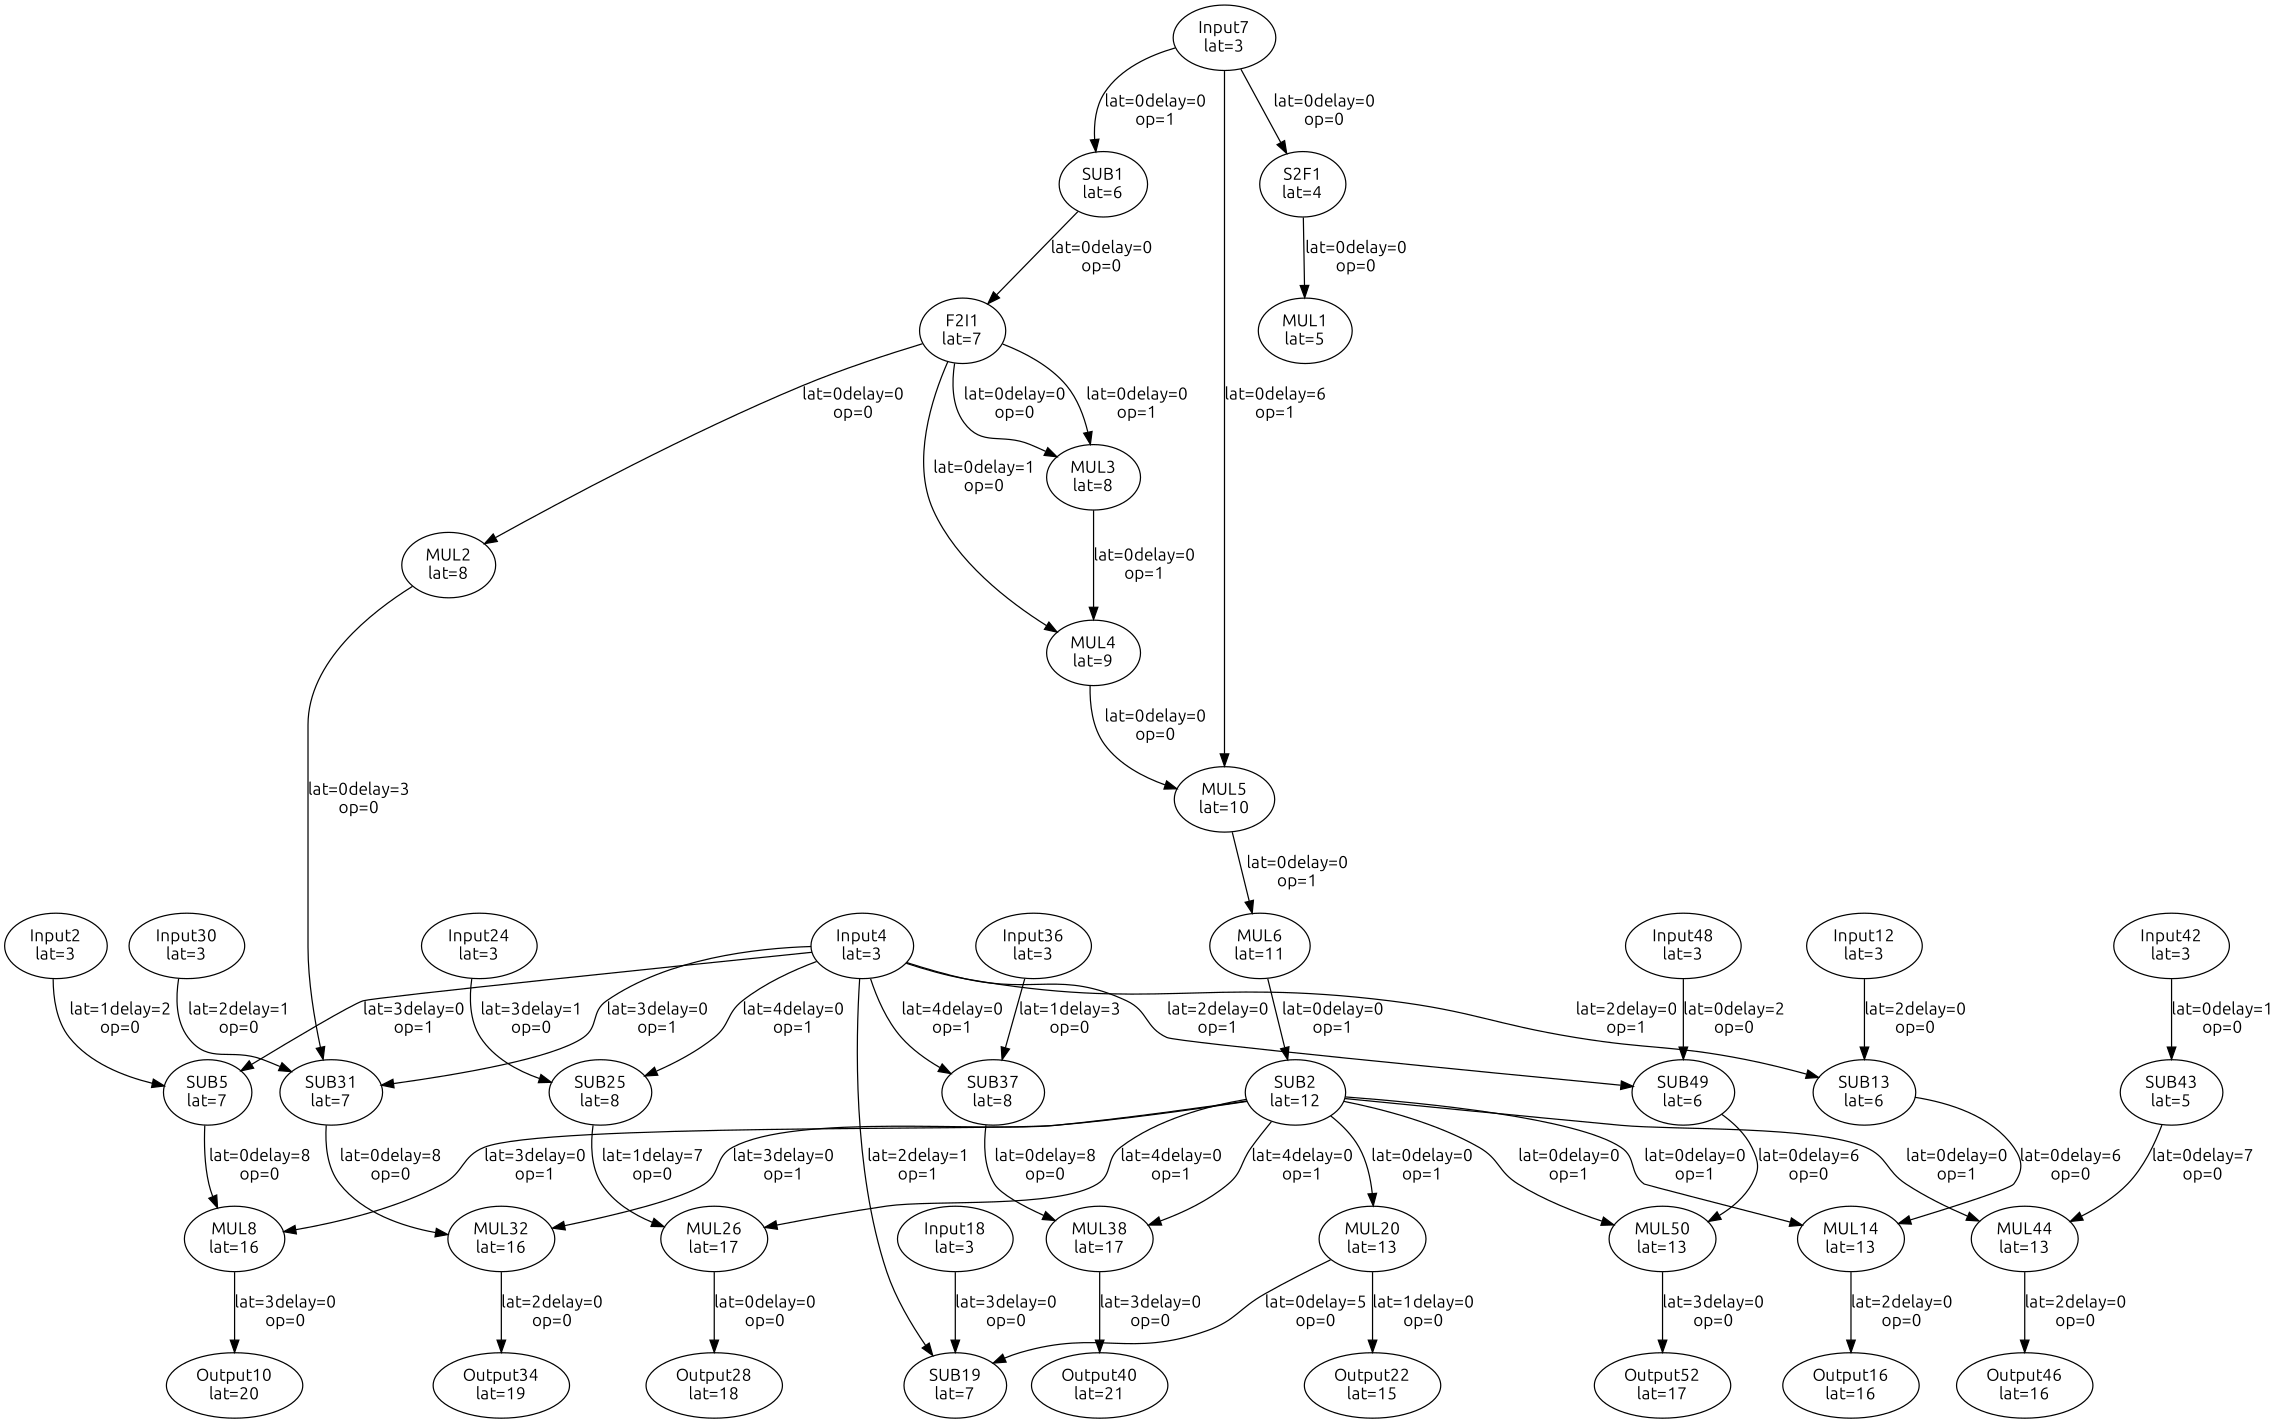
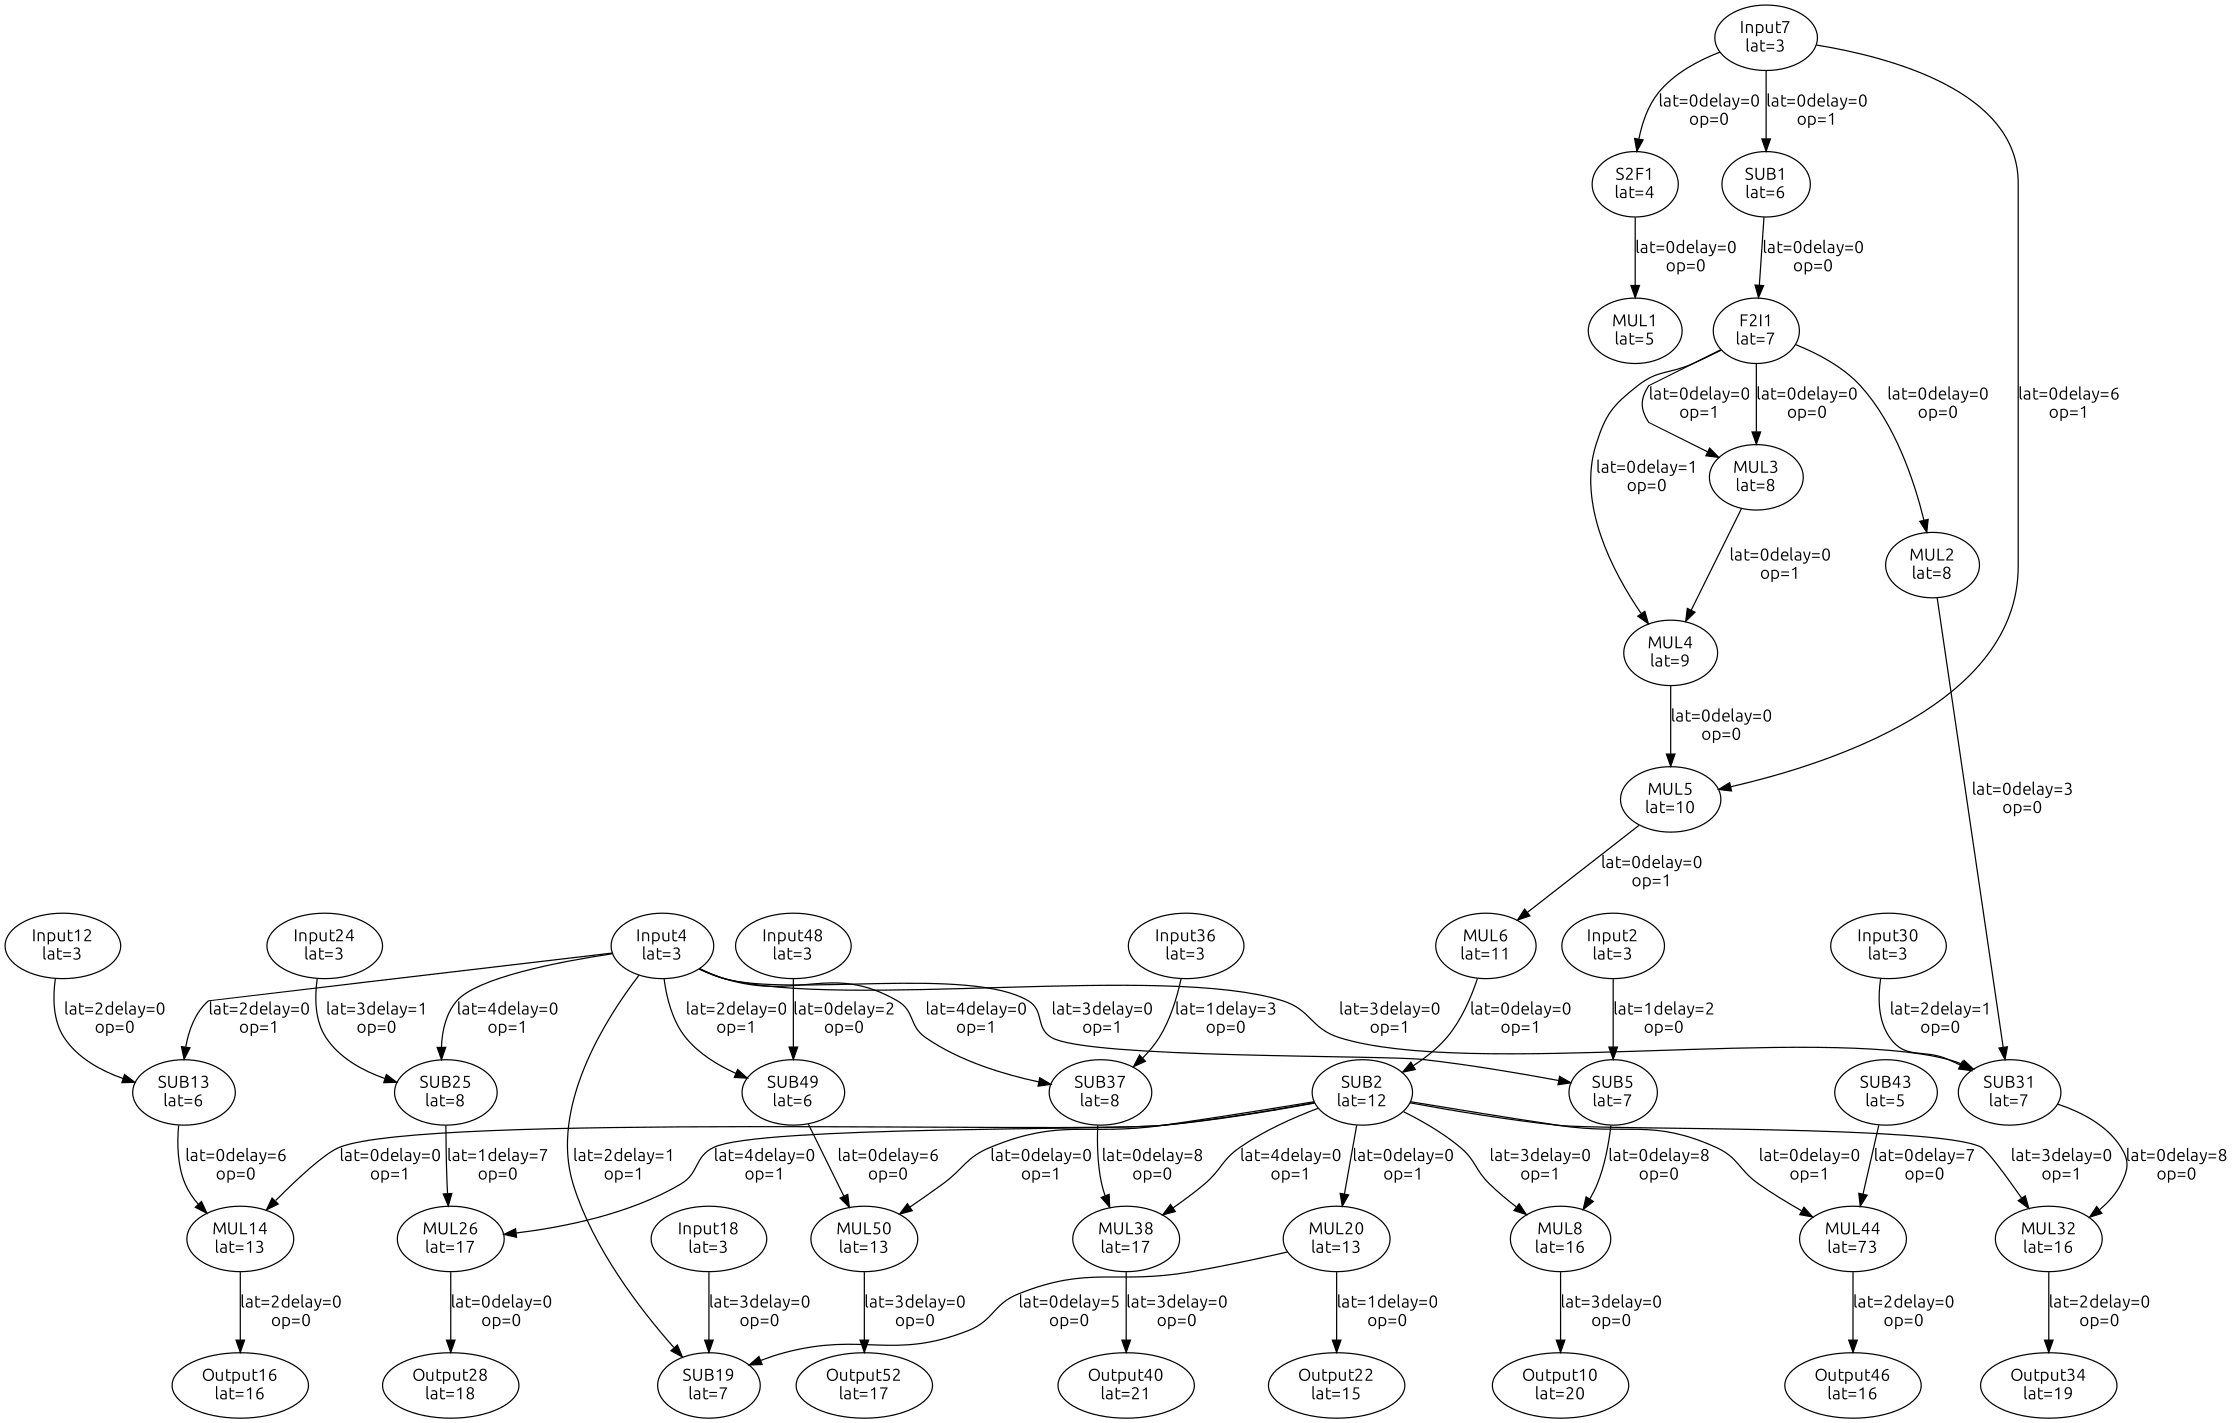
node "Input42 lat=3": removed
node "MUL44 lat=13": label "MUL44 lat=13" -> "MUL44 lat=73"
